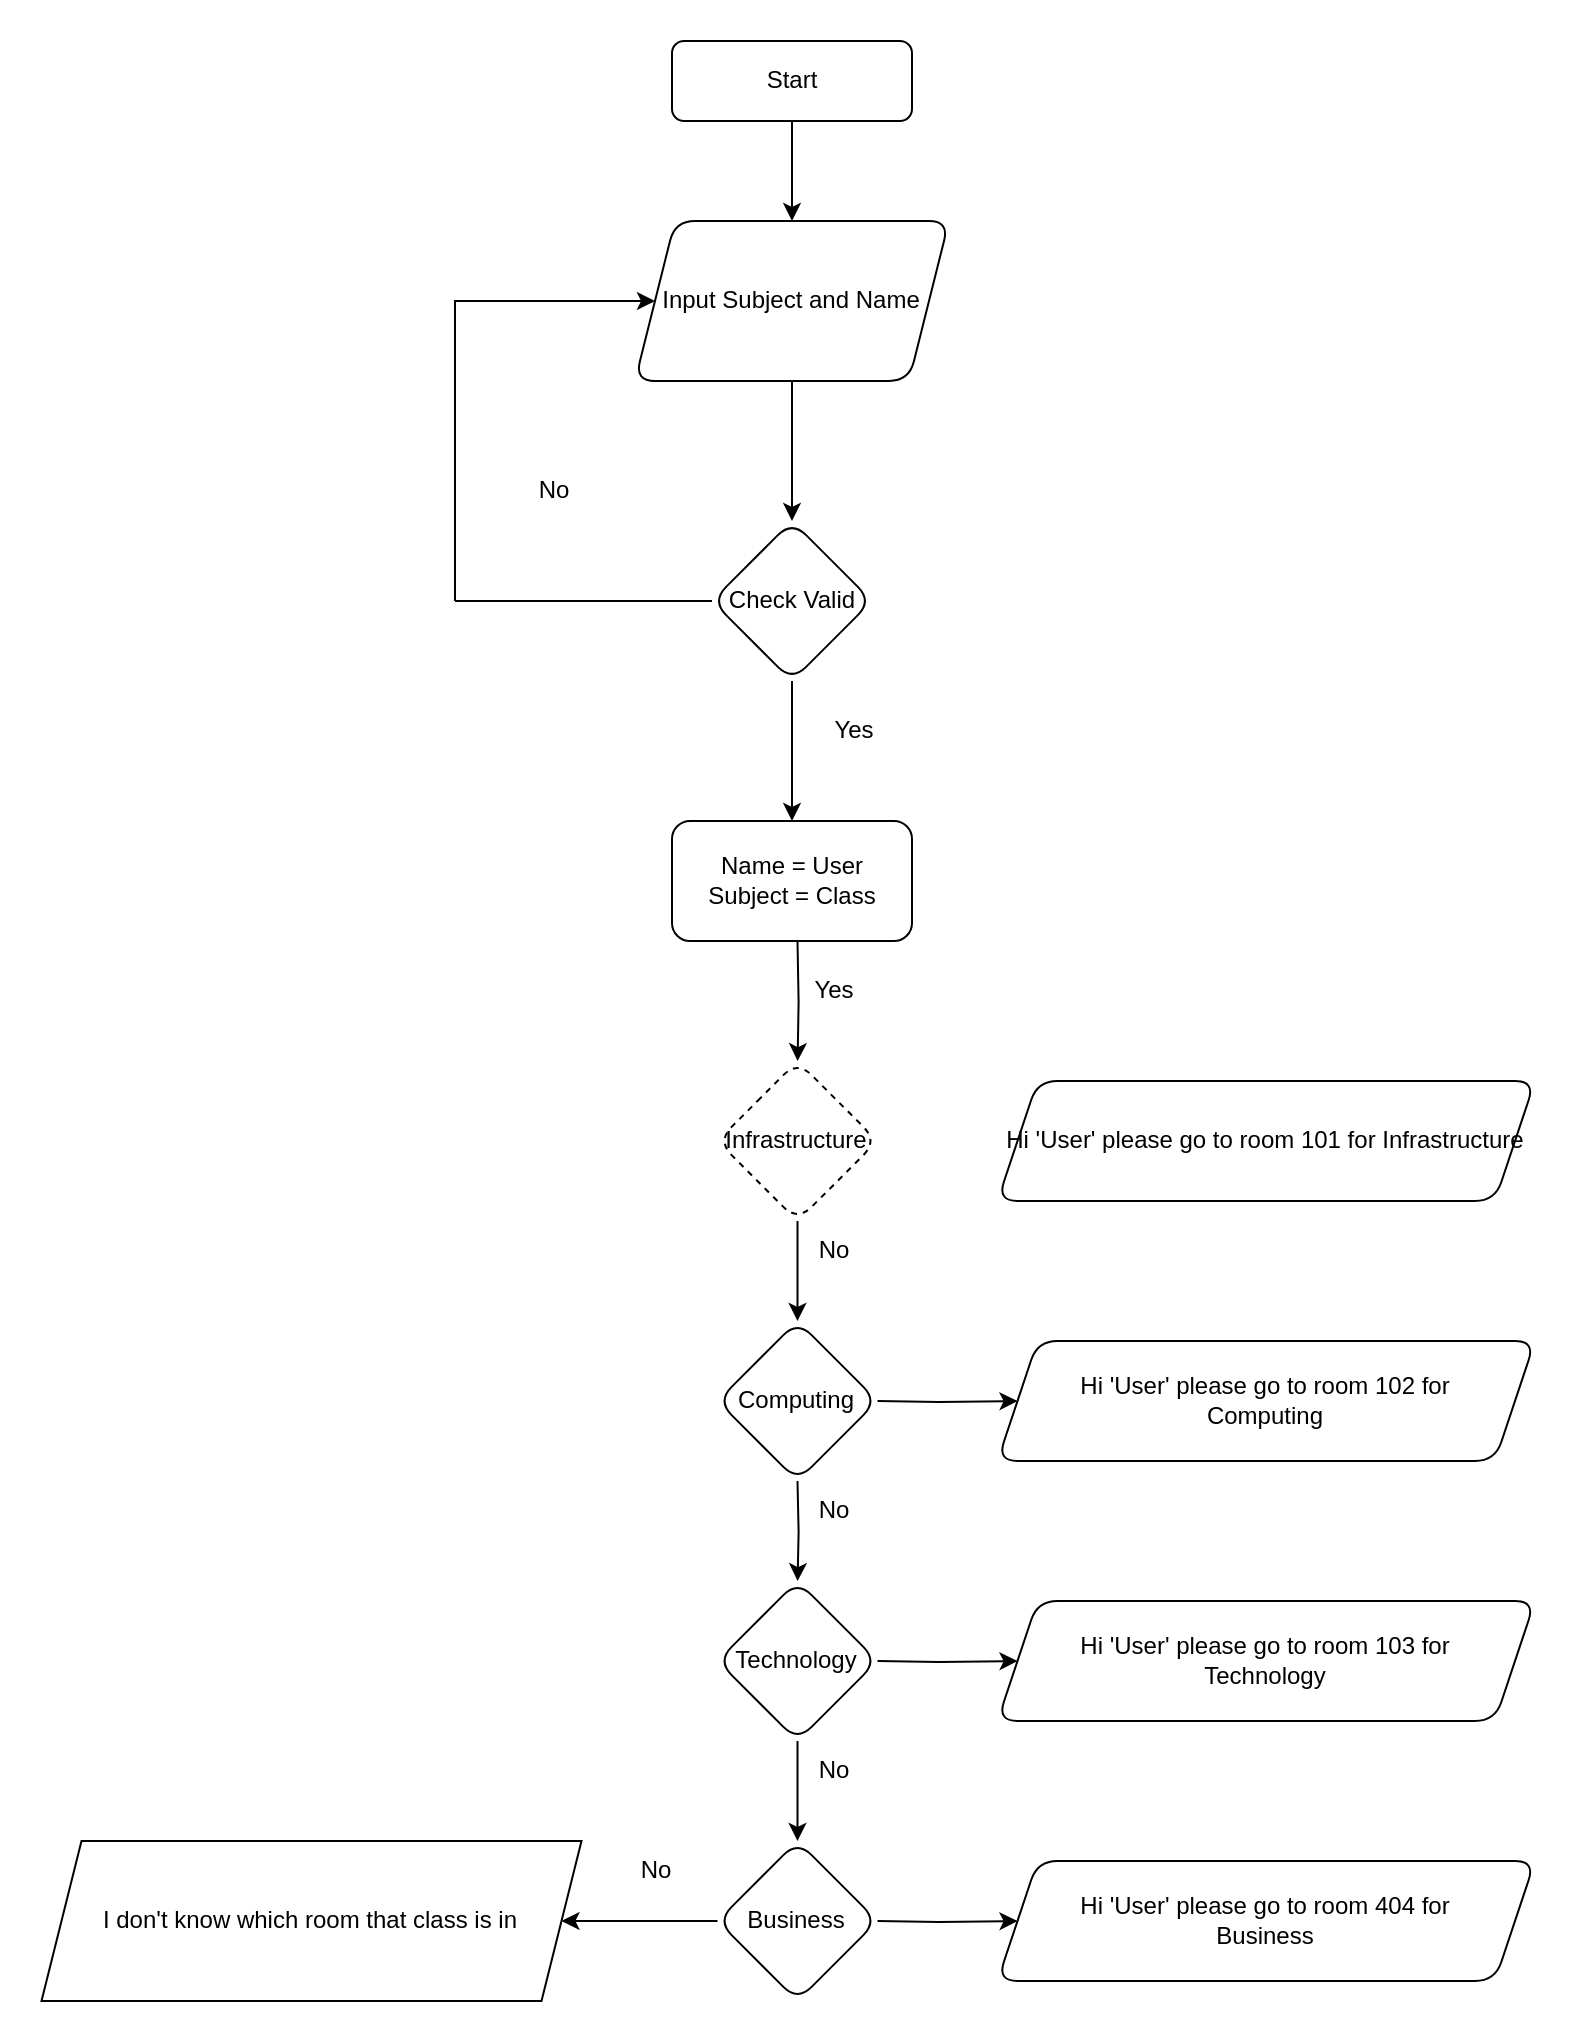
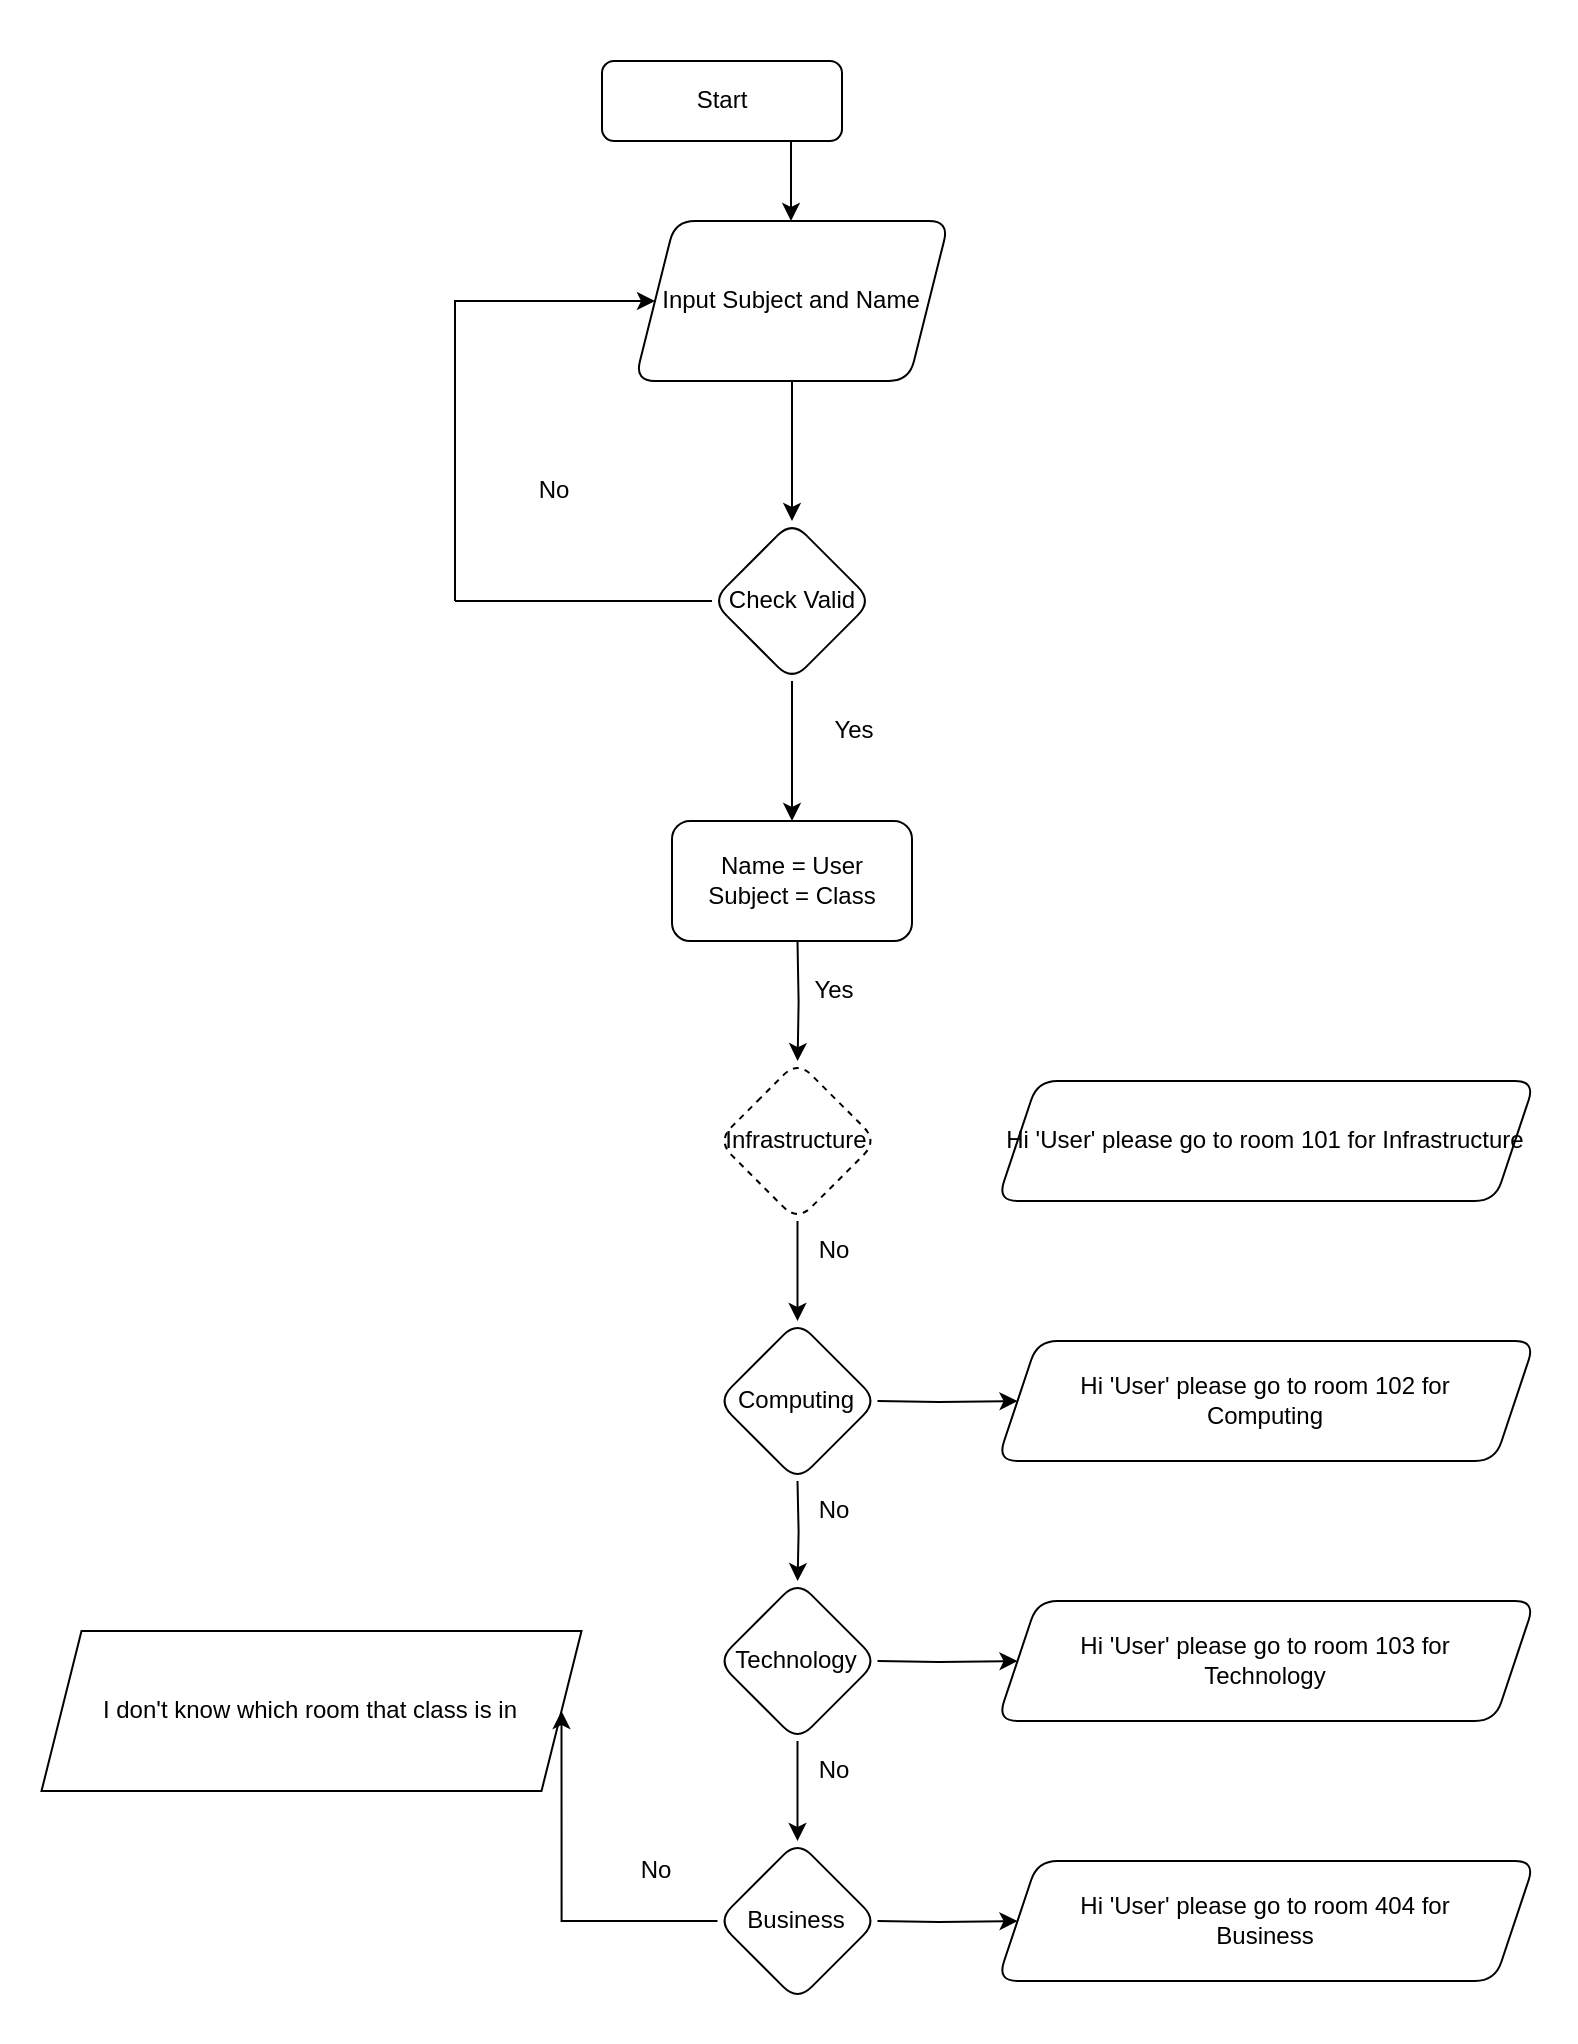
node "Start": moved (792, 81) -> (722, 101)
node "I don't know which room that class is in": moved (312, 1921) -> (312, 1711)
